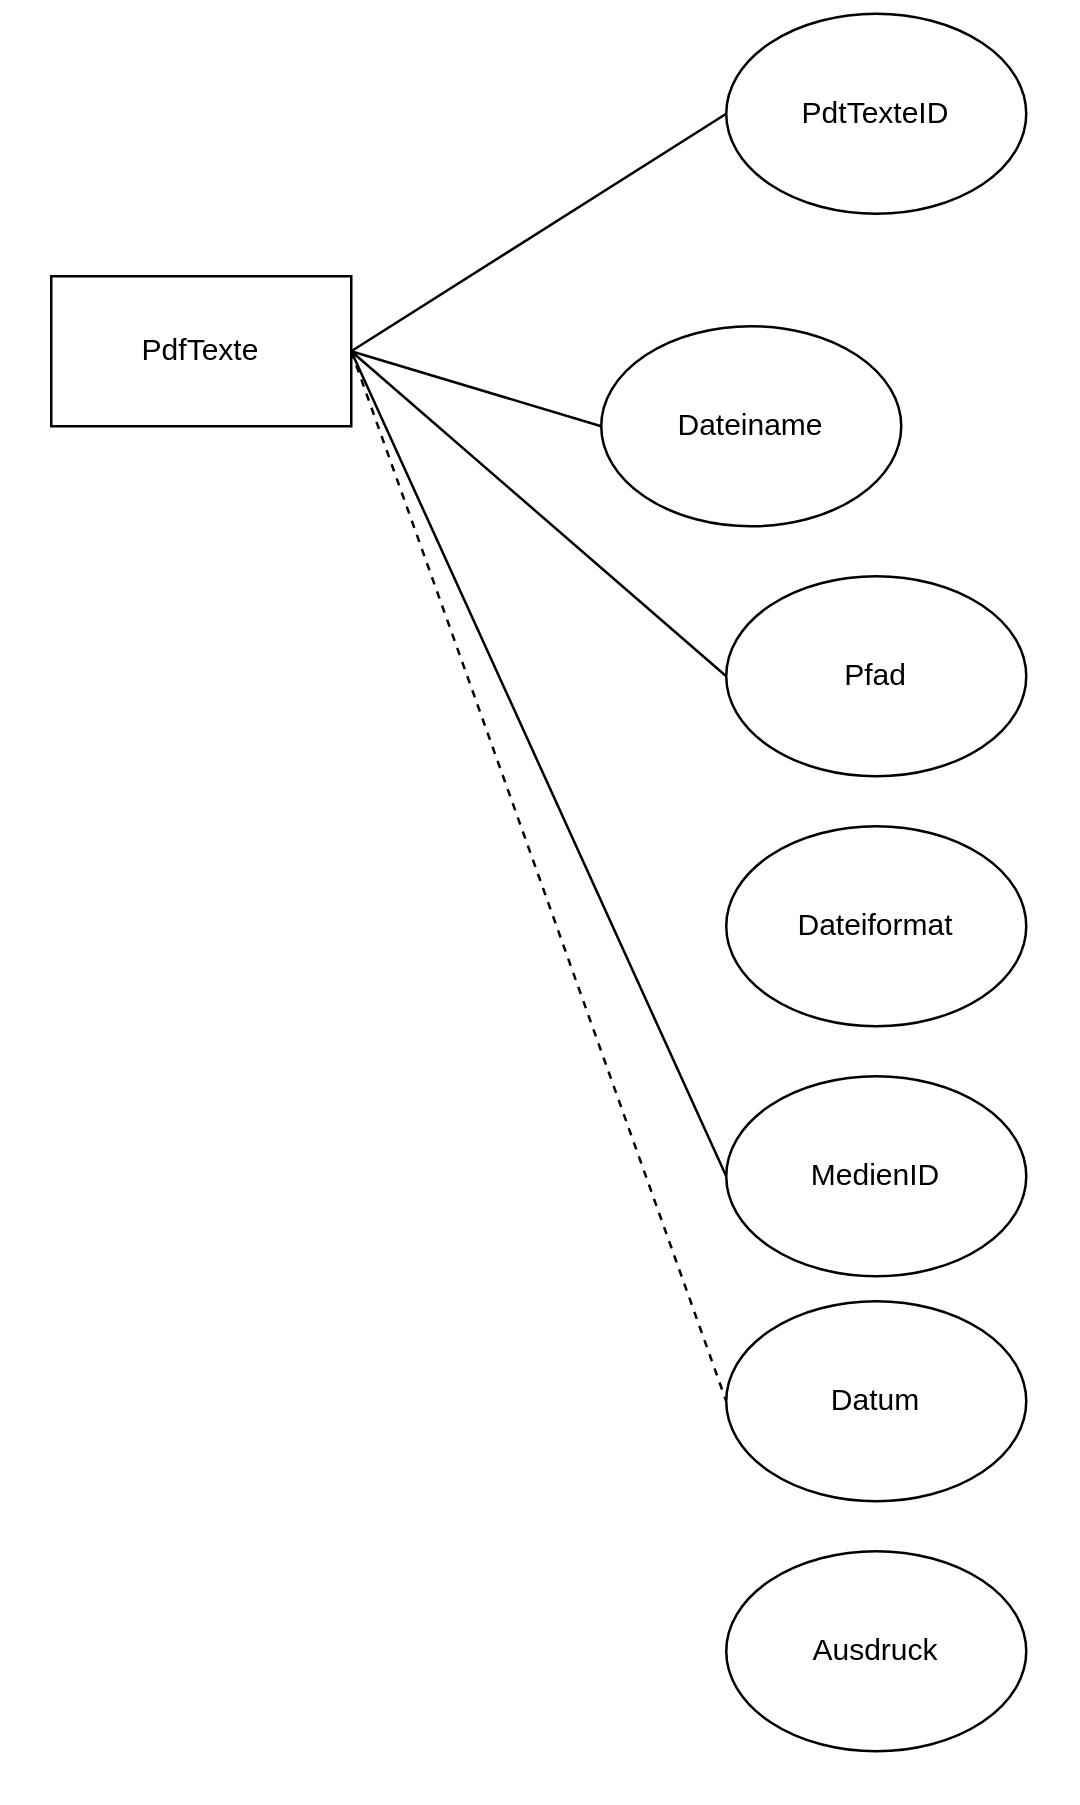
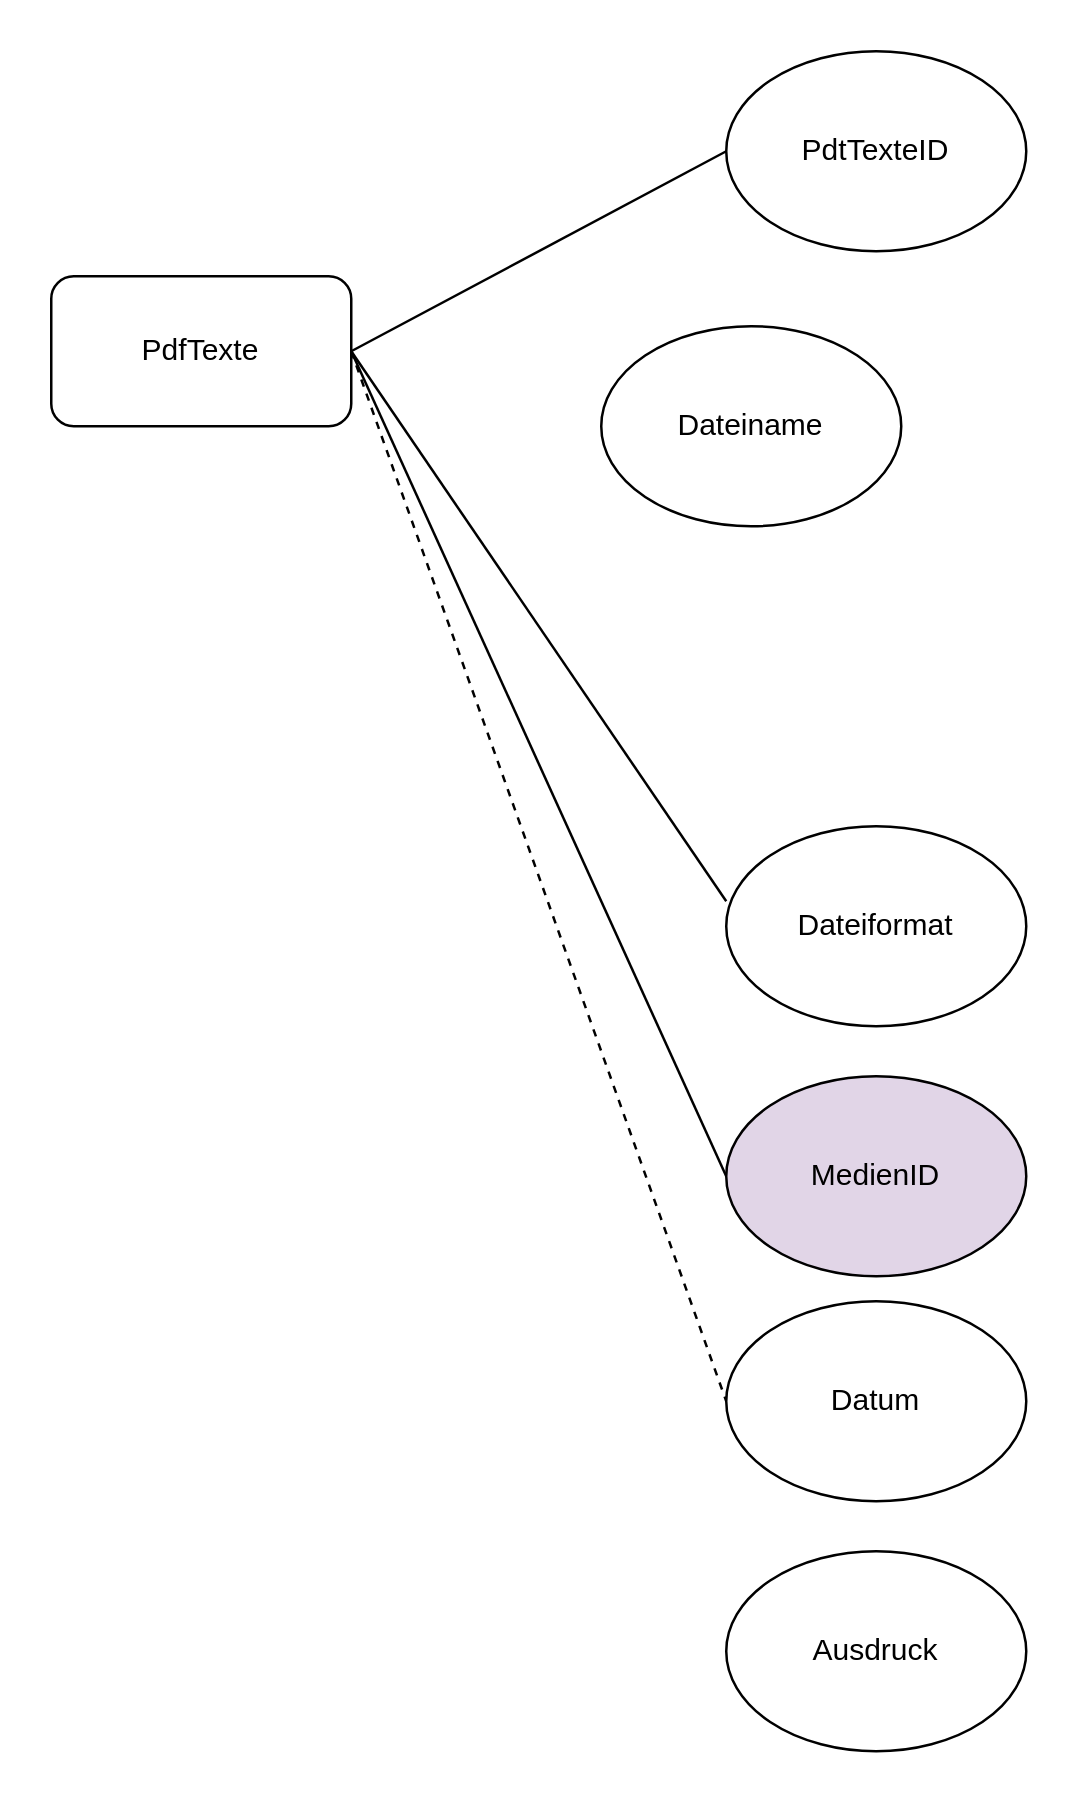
node "PdtTexteID": moved (876, 114) -> (876, 151)
node "PdfTexte": shape rectangle -> rounded rectangle
edge "PdfTexte" -- "Dateiname": removed
edge "PdfTexte" -- "Pfad": removed
edge "PdfTexte" -- "Dateiformat": added
node "Pfad": removed
node "MedienID": fillcolor #ffffff -> #e1d5e7
